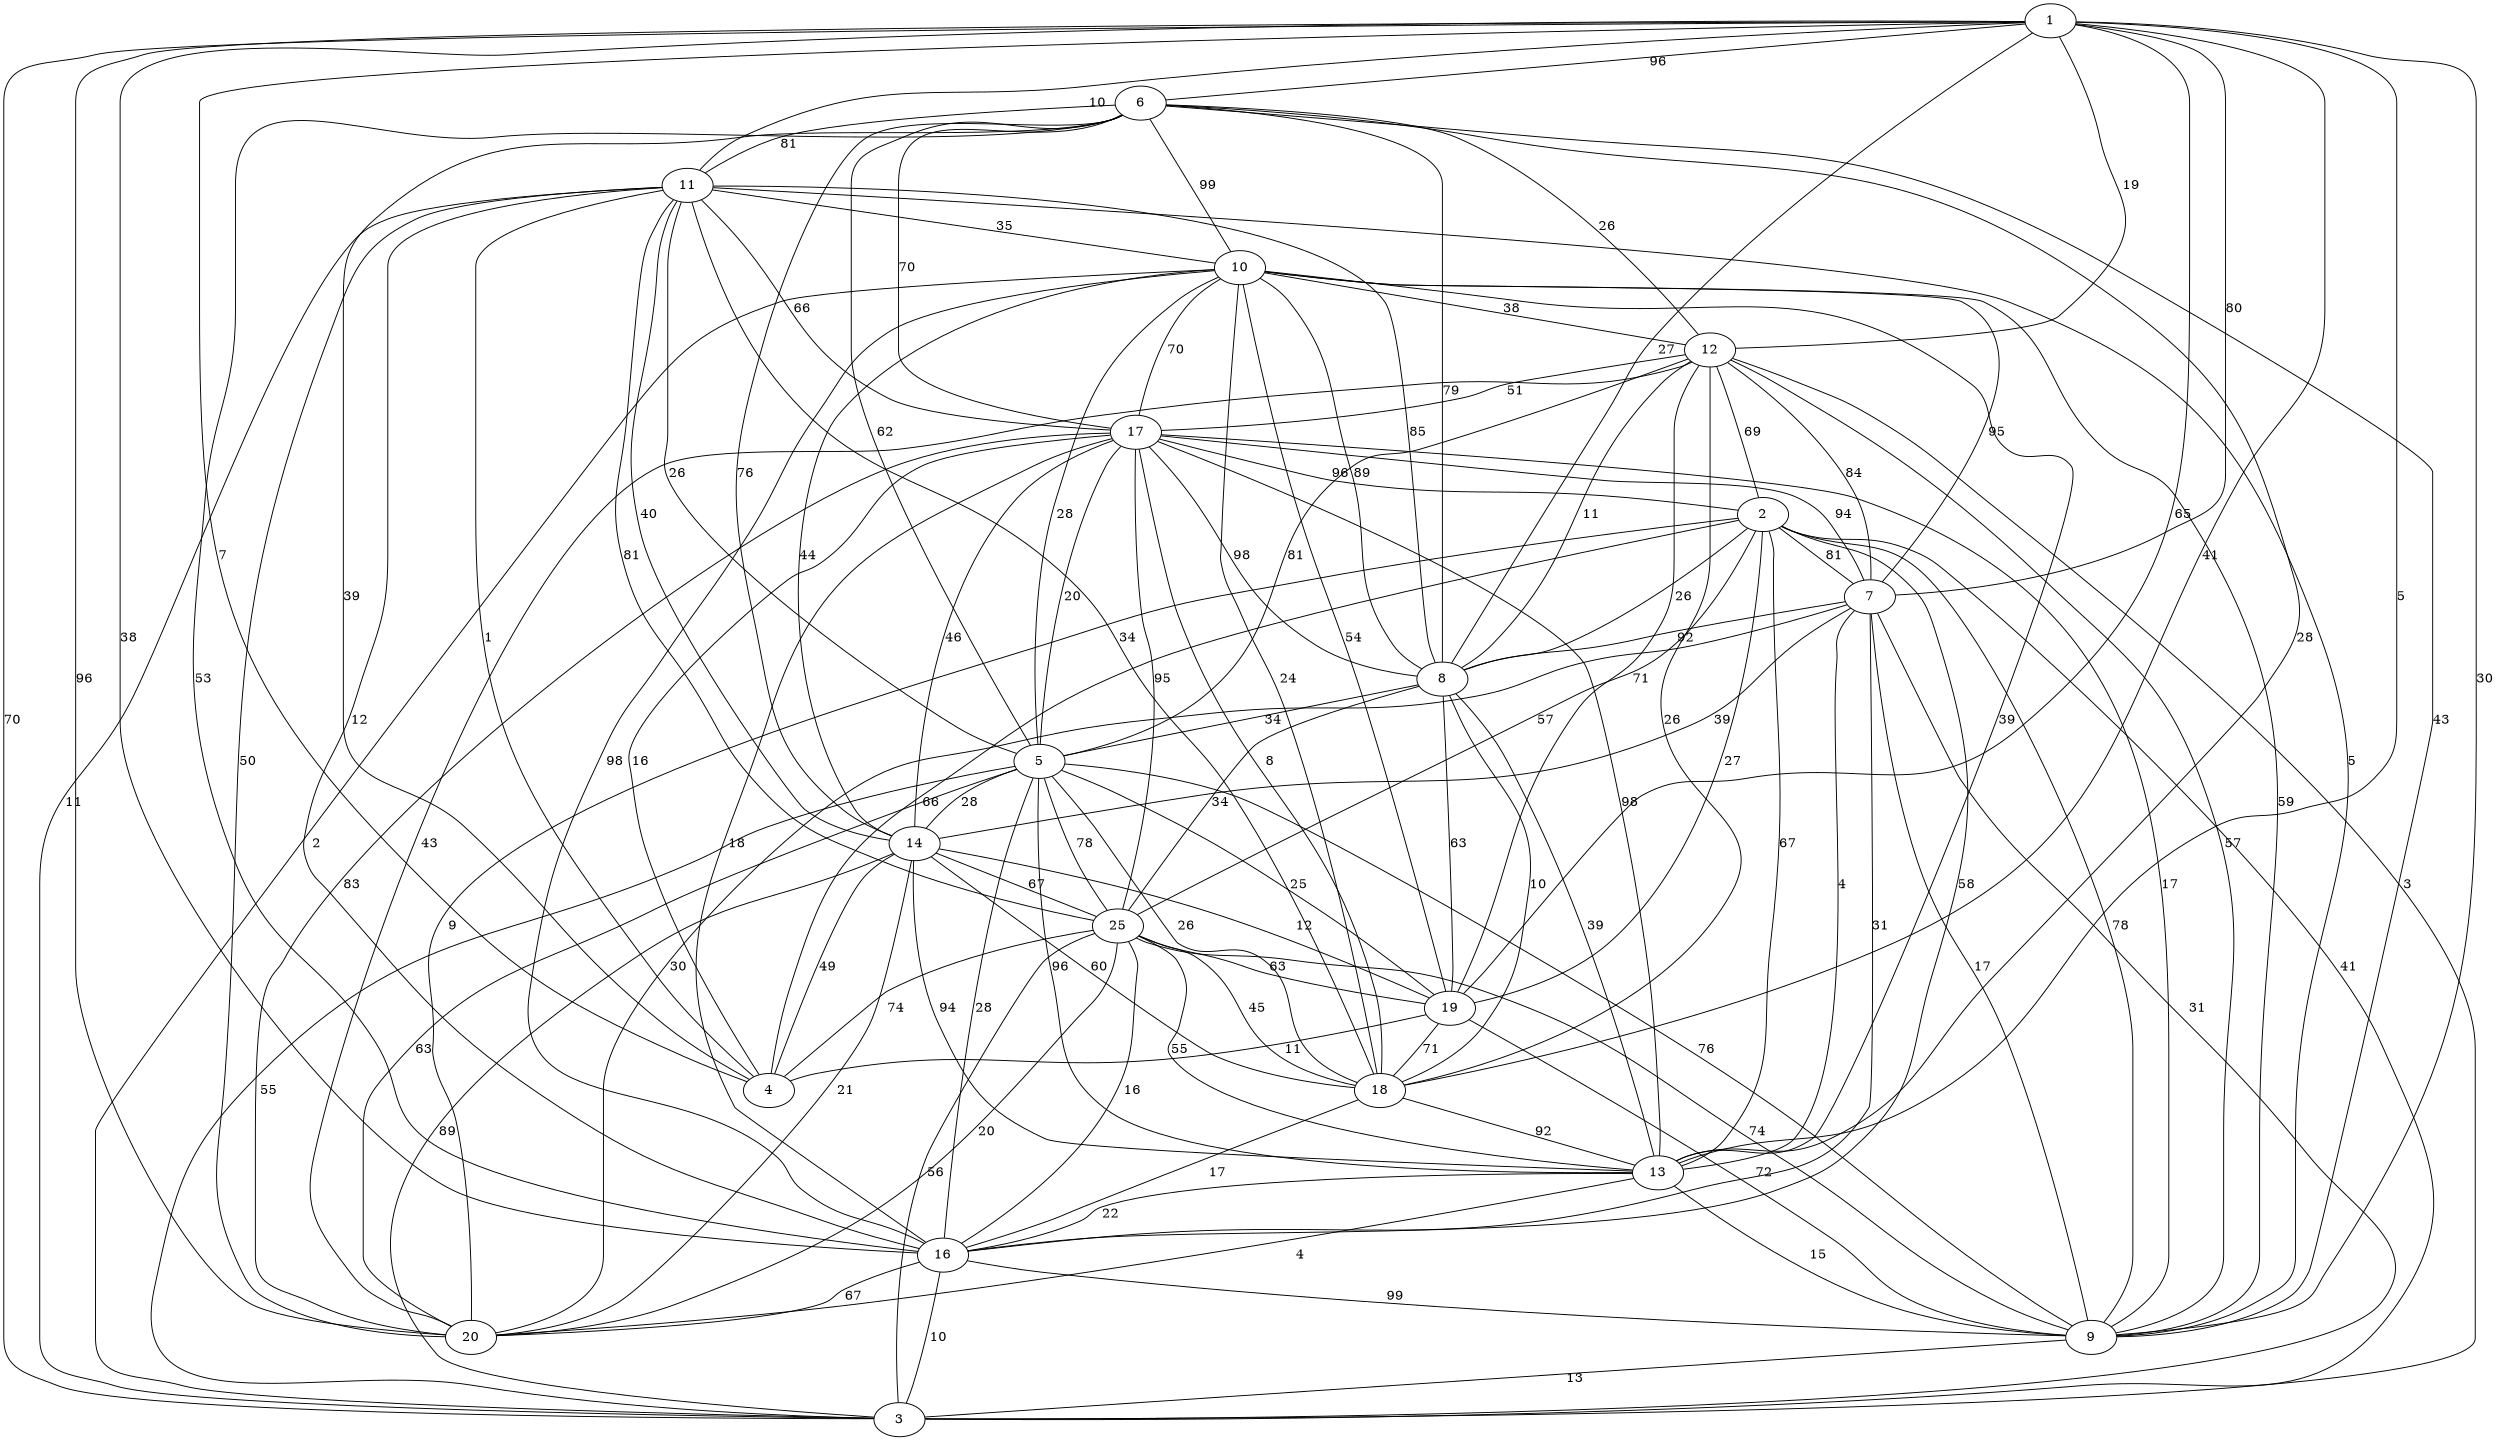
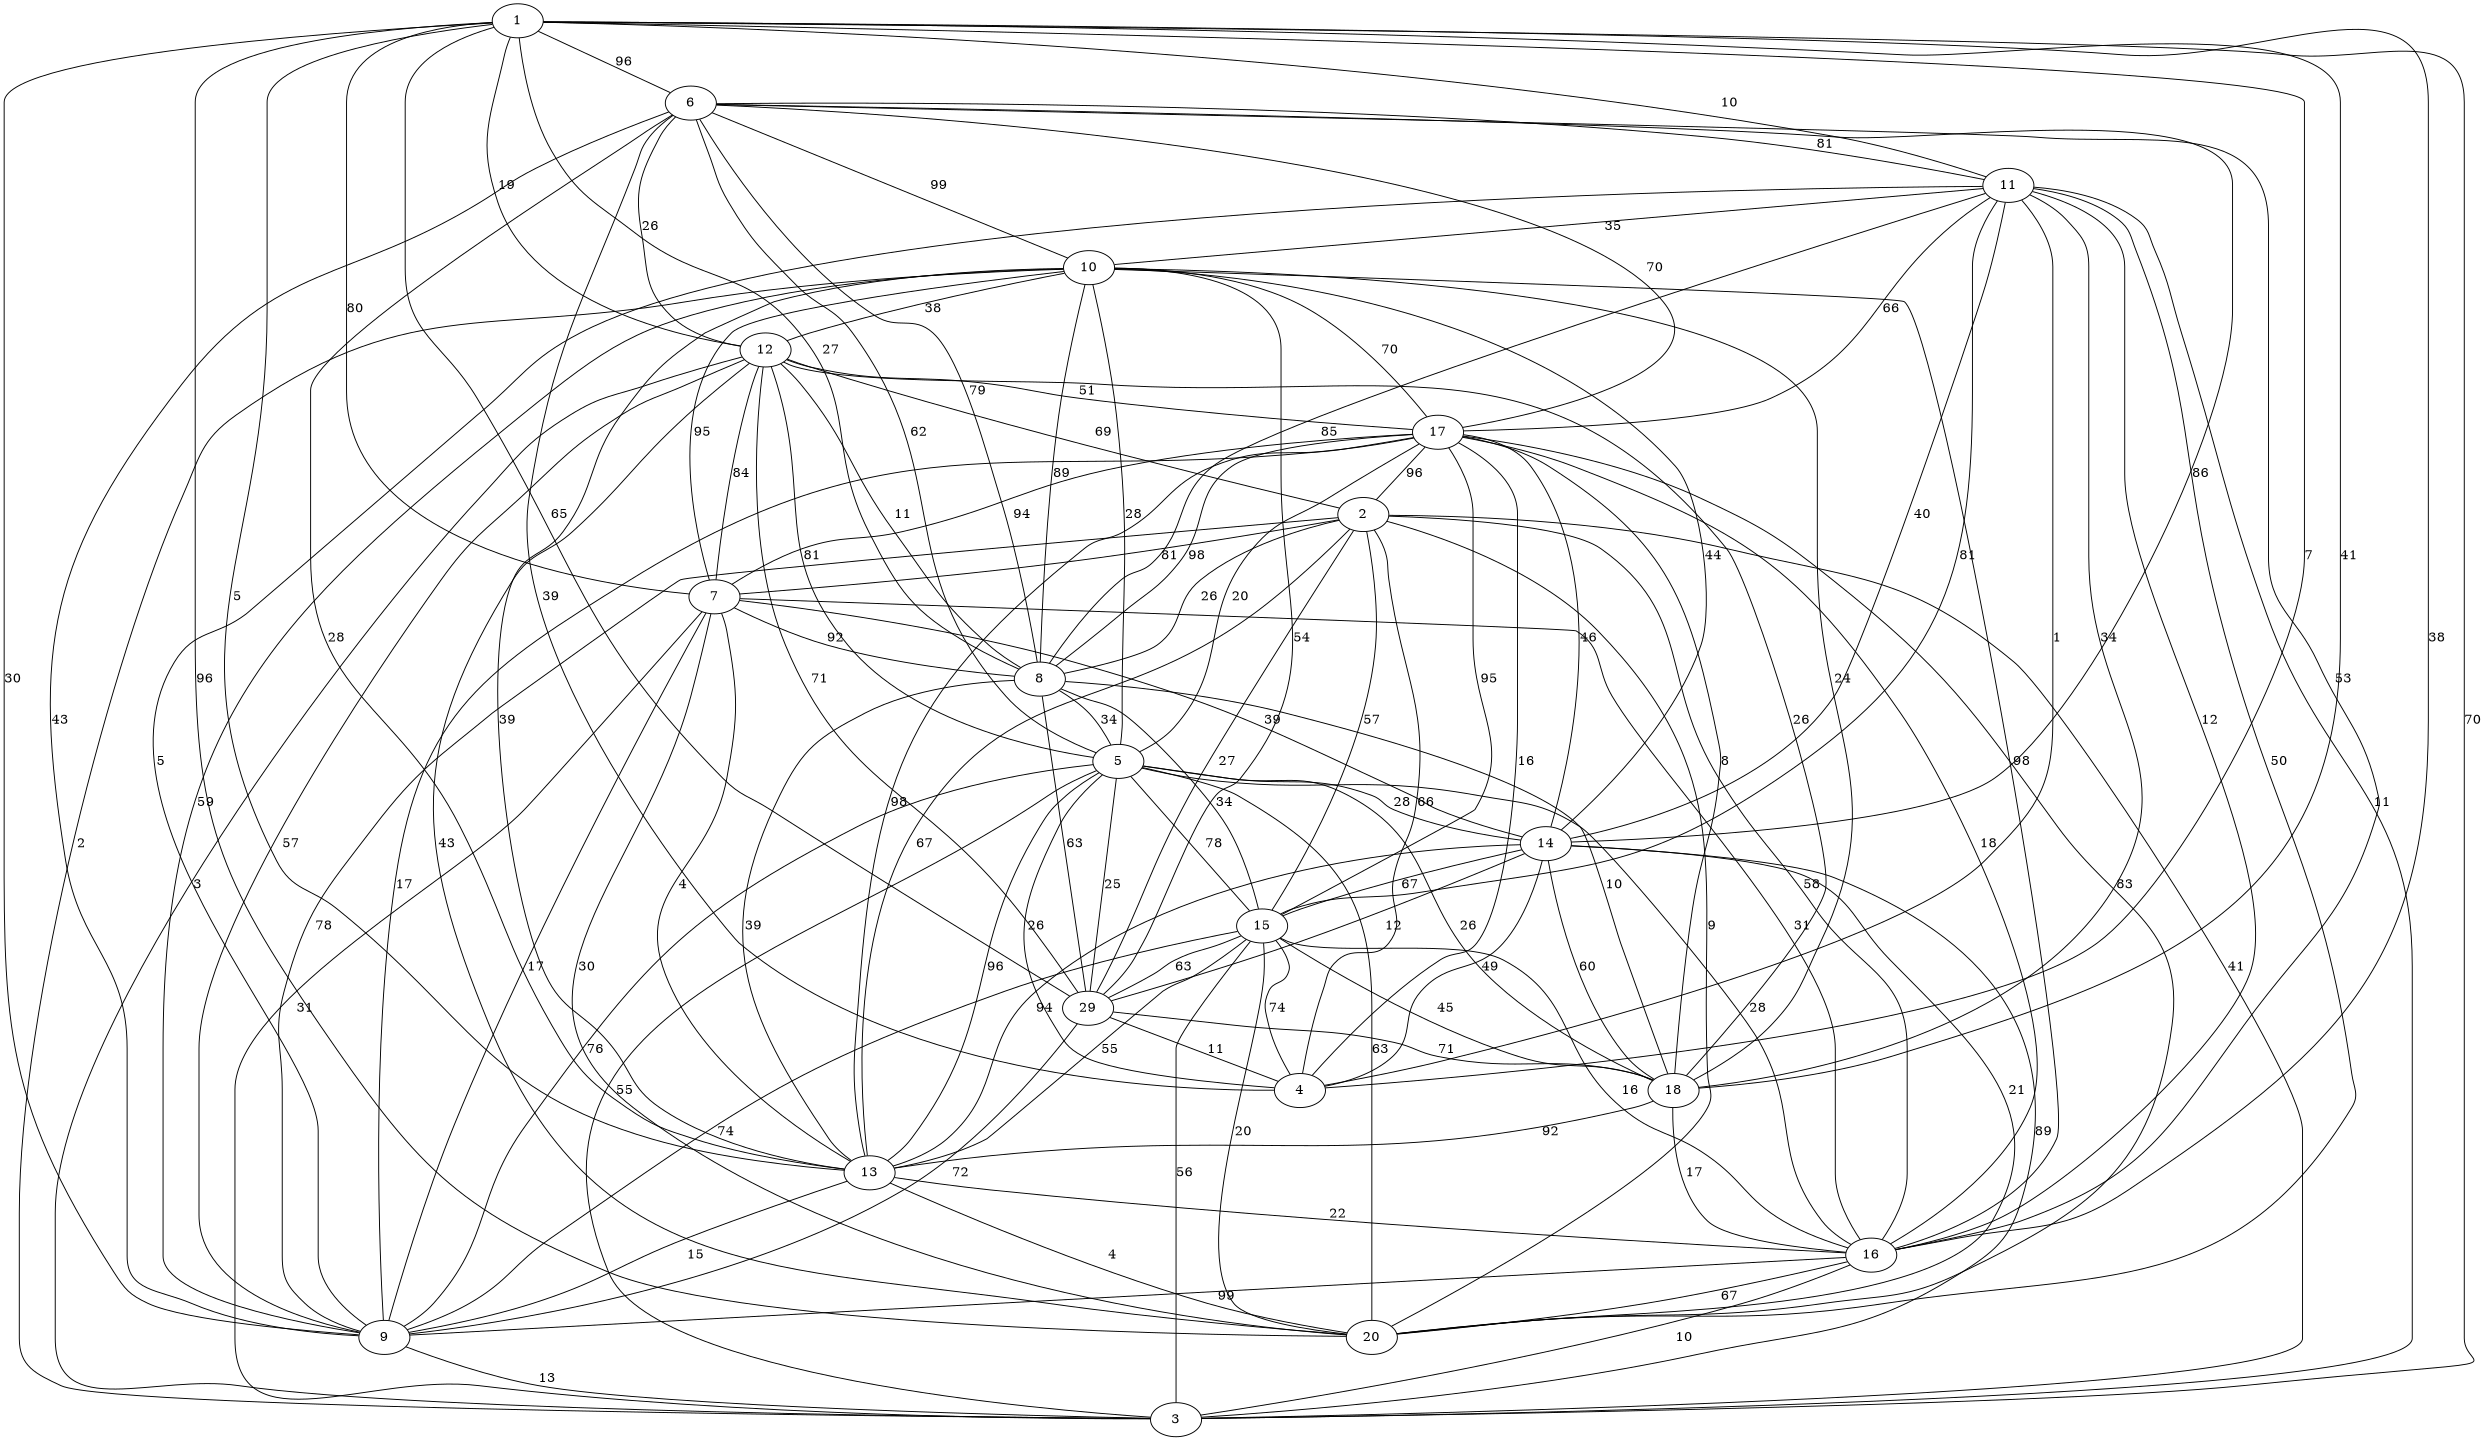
edge "6" -- "14": label "76" -> "86"
edge "11" -- "5": now "4" -- "5"
node "25": label "25" -> "15"
node "19": label "19" -> "29"
